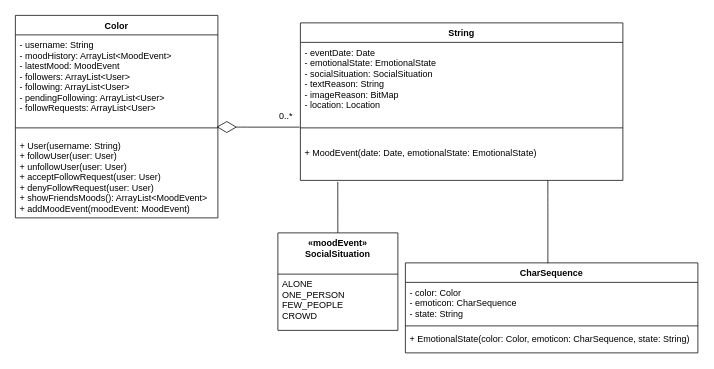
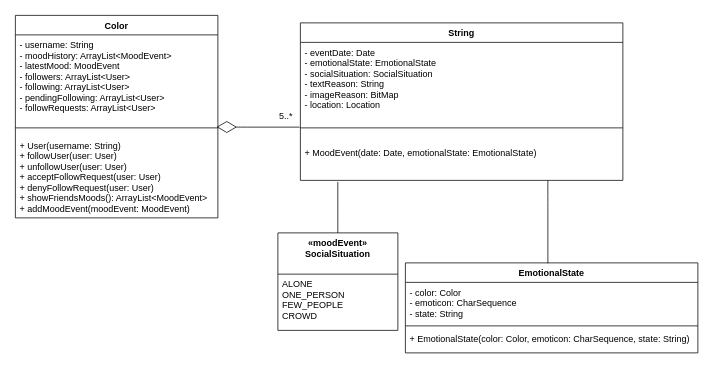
node "0..*": label "0..*" -> "5..*"
node "CharSequence": label "CharSequence" -> "EmotionalState"
